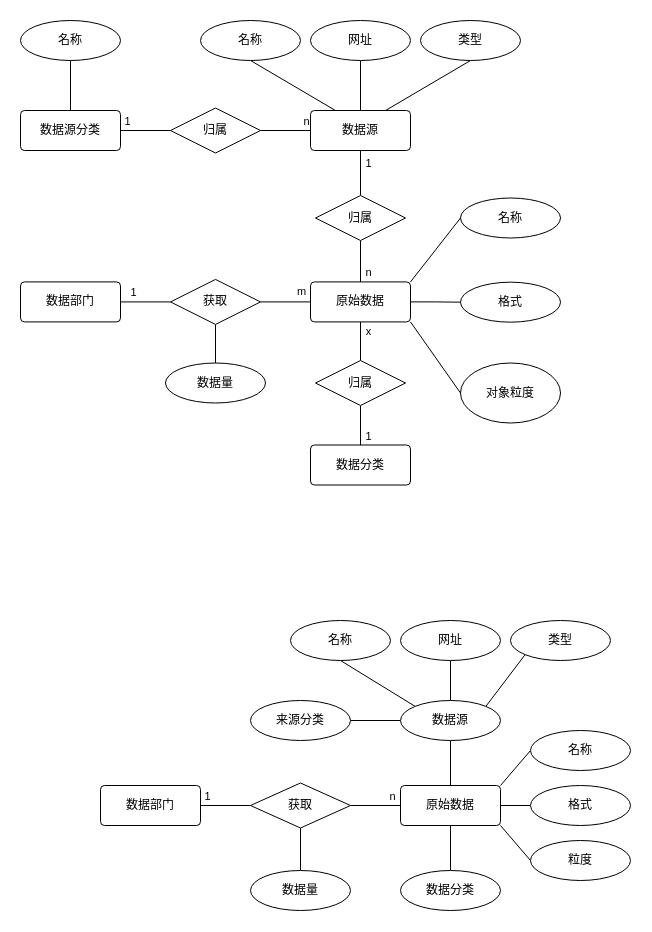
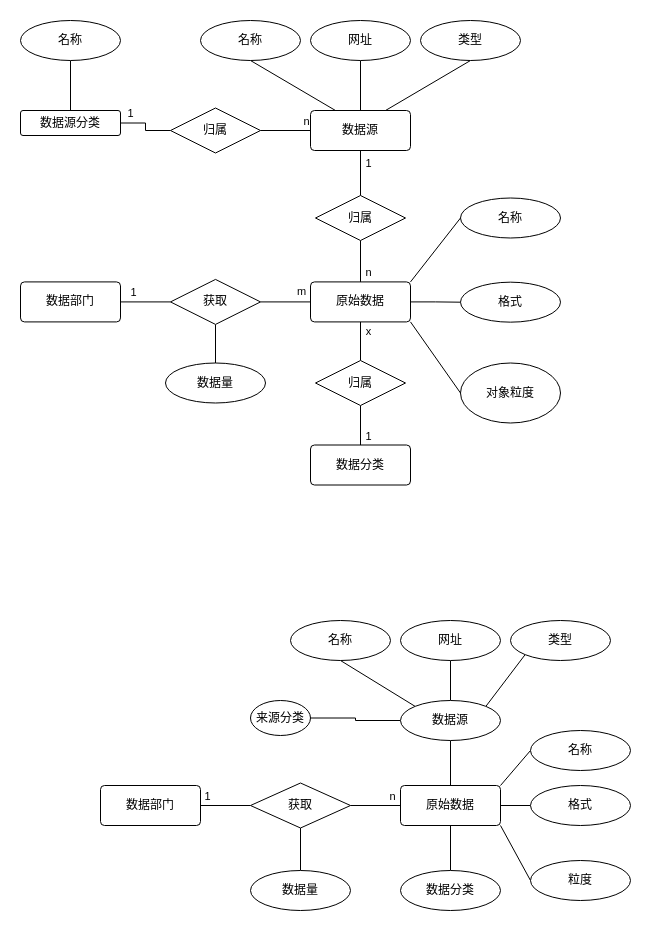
node "数据源分类": size 100x40 -> 100x25
node "来源分类": size 100x40 -> 60x35
node "粒度": moved (581, 861) -> (581, 881)
